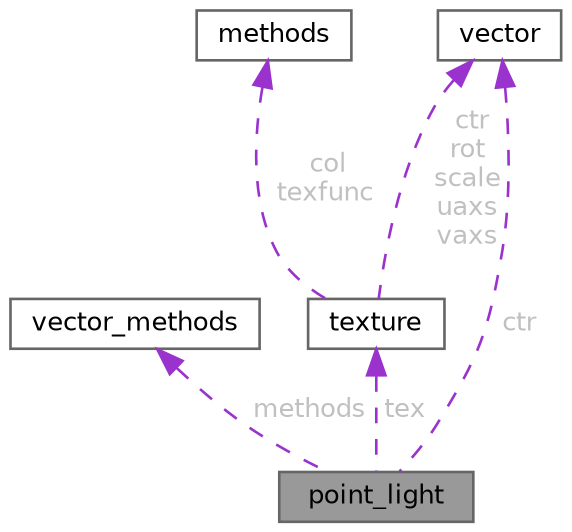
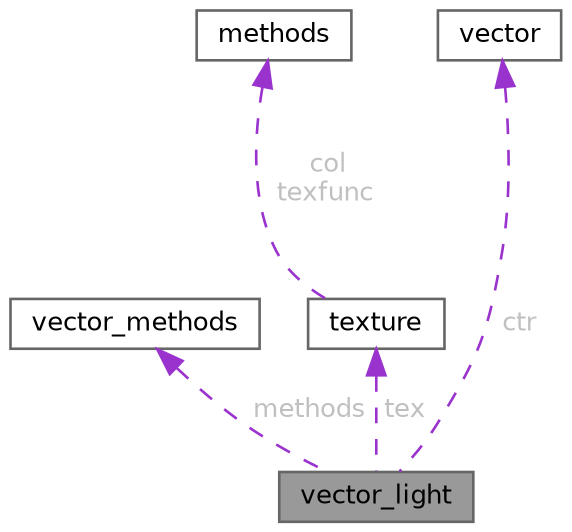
edge "texture" -> "vector": removed, label "ctr rot scale uaxs vaxs"
node "point_light": label "point_light" -> "vector_light"
